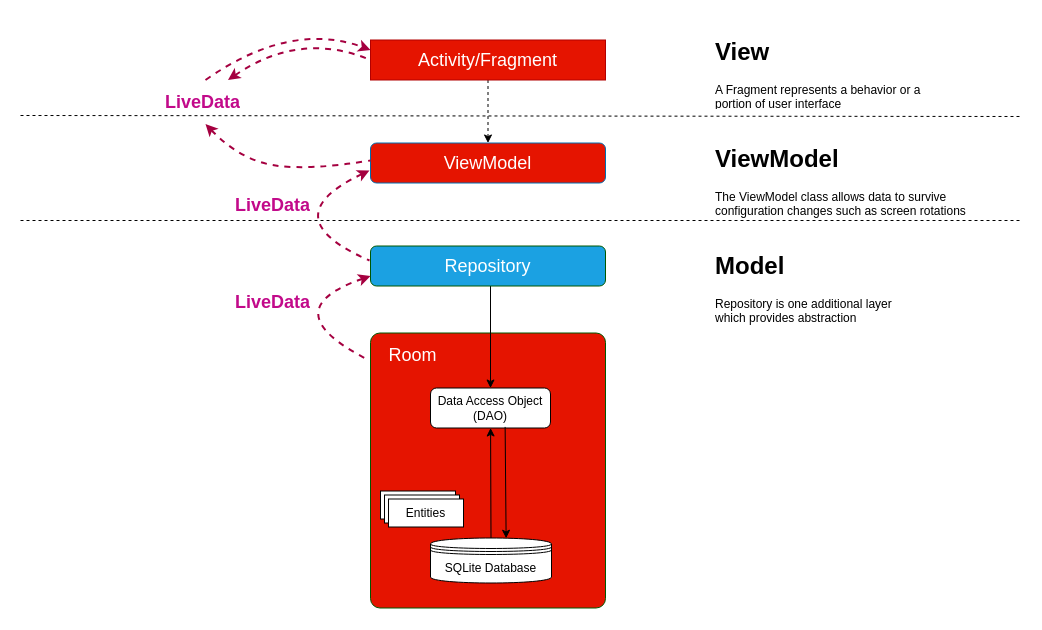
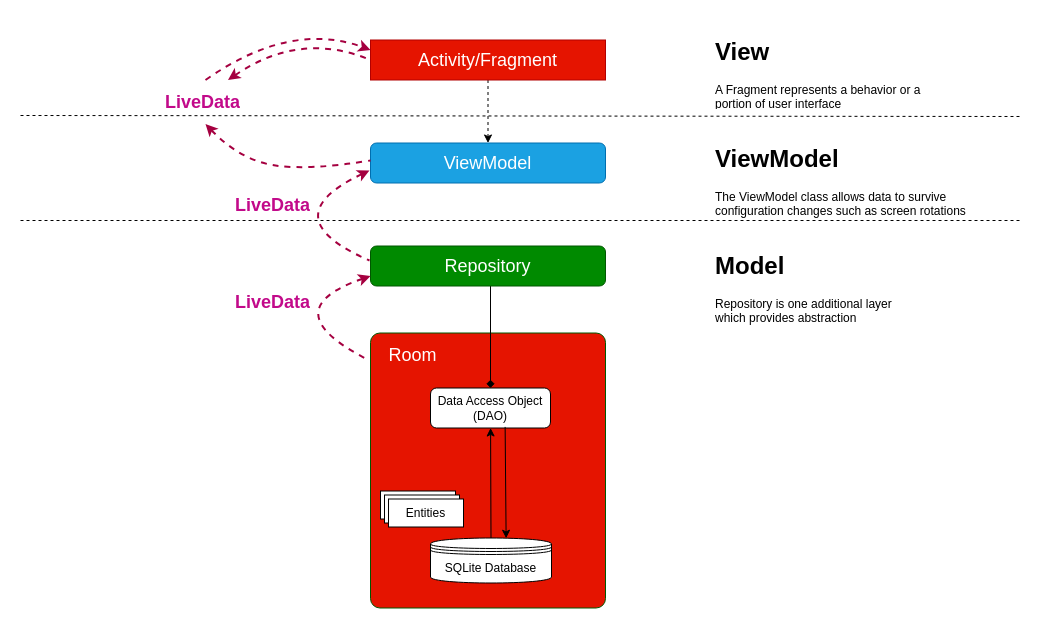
node "ViewModel": fillcolor #e51400 -> #1ba1e2
node "Repository": fillcolor #1ba1e2 -> #008a00
edge "Repository" -> "Data Access Object (DAO)": arrowhead classic -> diamond
